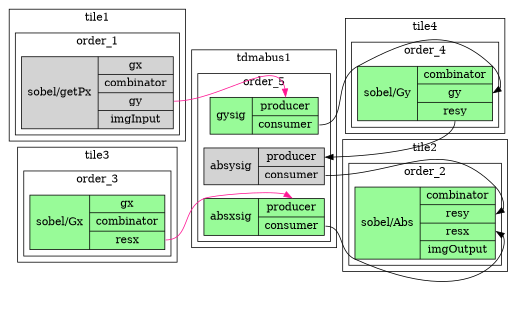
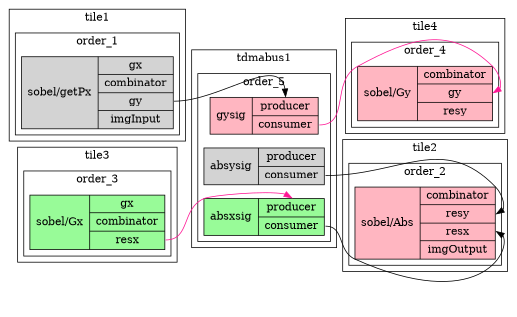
edge "gysig" -> "sobel/Gy": color black -> deeppink
edge "sobel/getPx" -> "gysig": color deeppink -> black
node "sobel/Gy": fillcolor palegreen -> lightpink
node "gysig": fillcolor palegreen -> lightpink
edge "sobel/Gy" -> "absysig": removed
node "sobel/Abs": fillcolor palegreen -> lightpink
